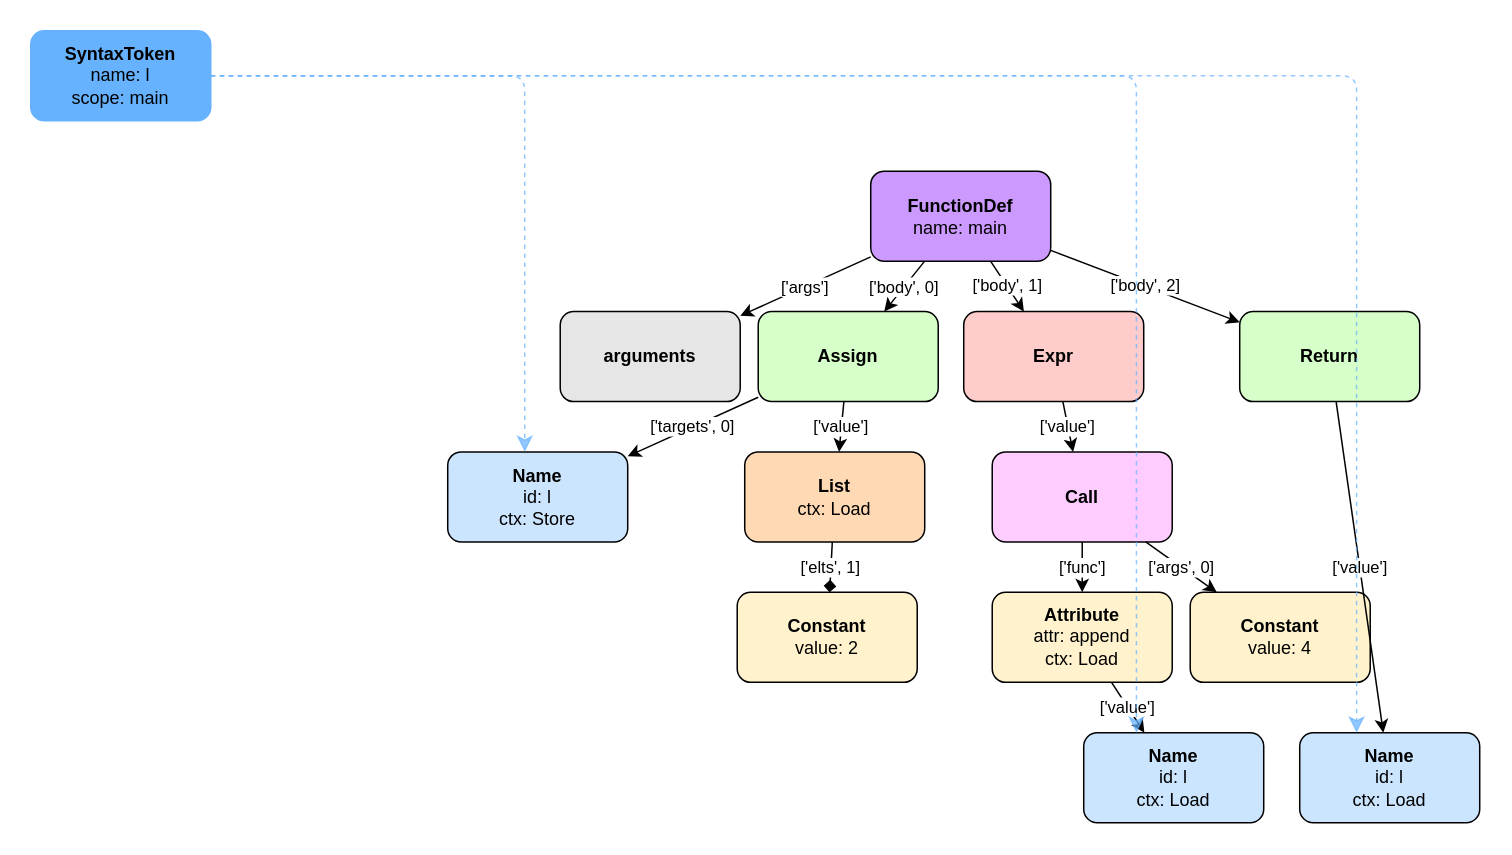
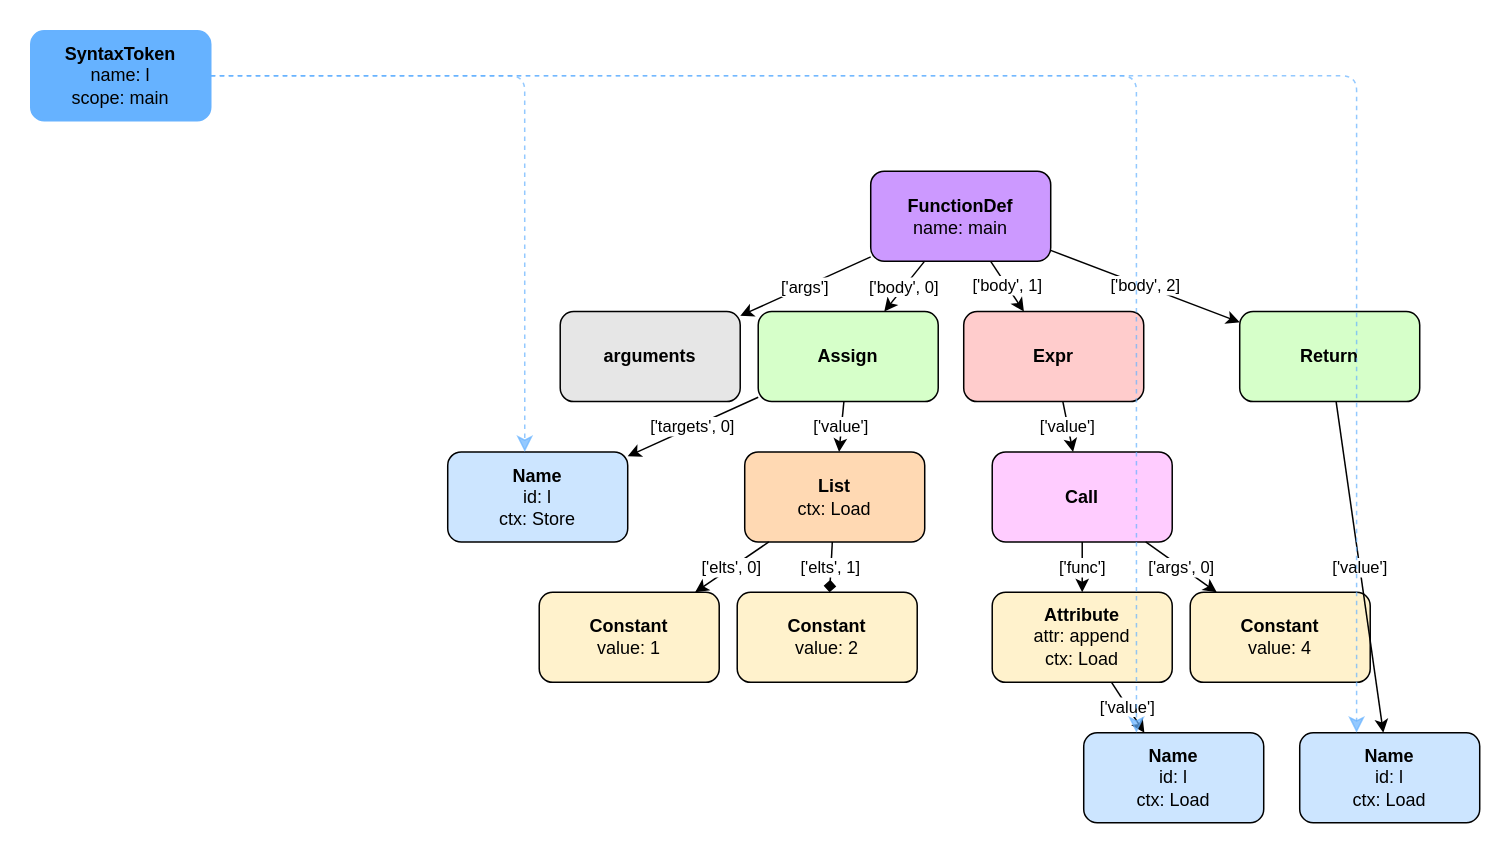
edge "List ctx: Load" -> "Constant value: 1": added, label "['elts', 0]"
node "Constant value: 1": added
